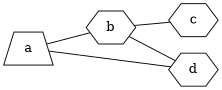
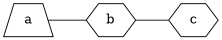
node "d": removed
